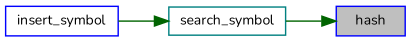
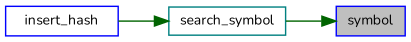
node "insert_symbol": label "insert_symbol" -> "insert_hash"
node "hash": label "hash" -> "symbol"
